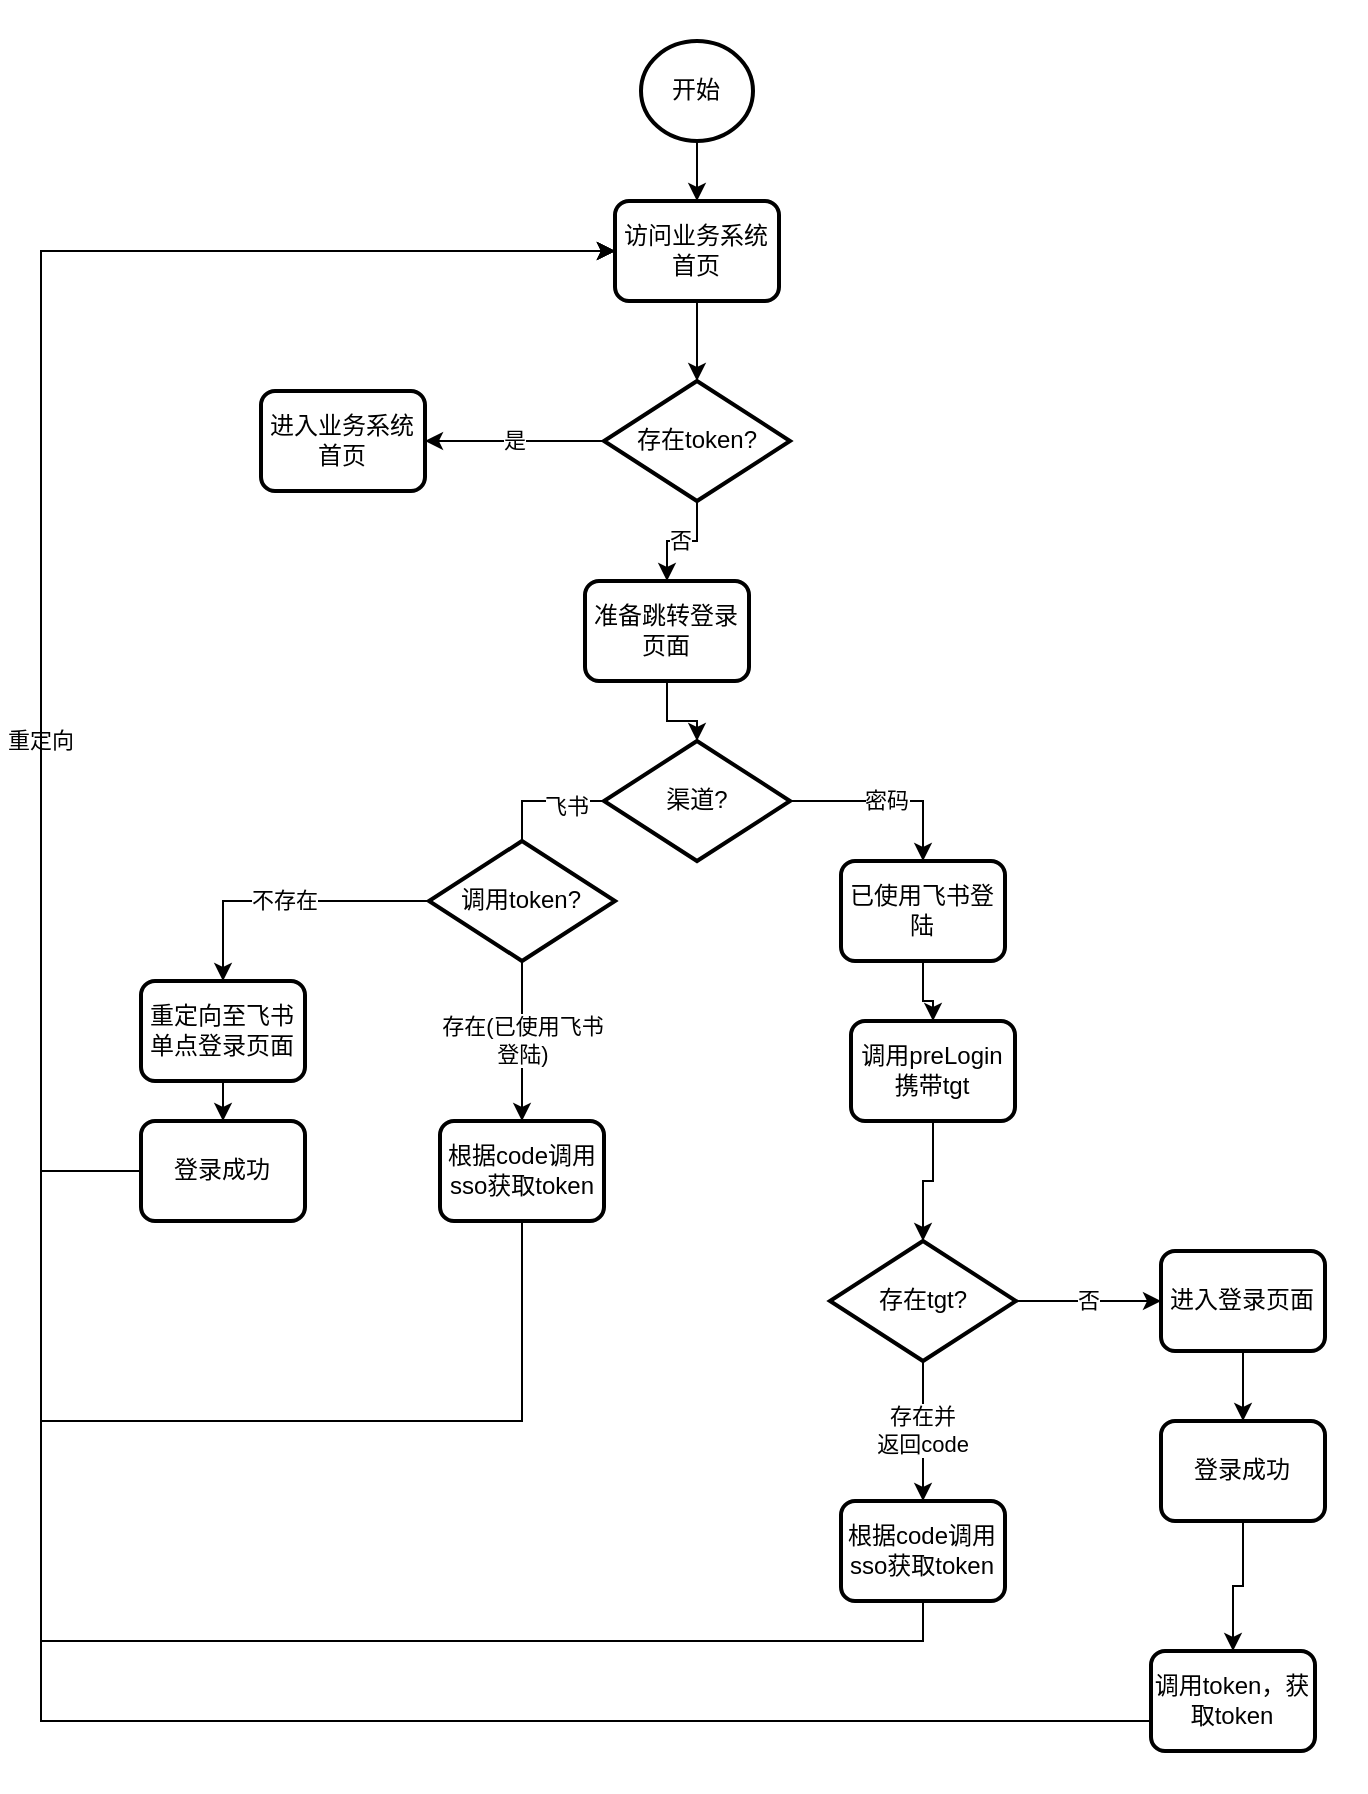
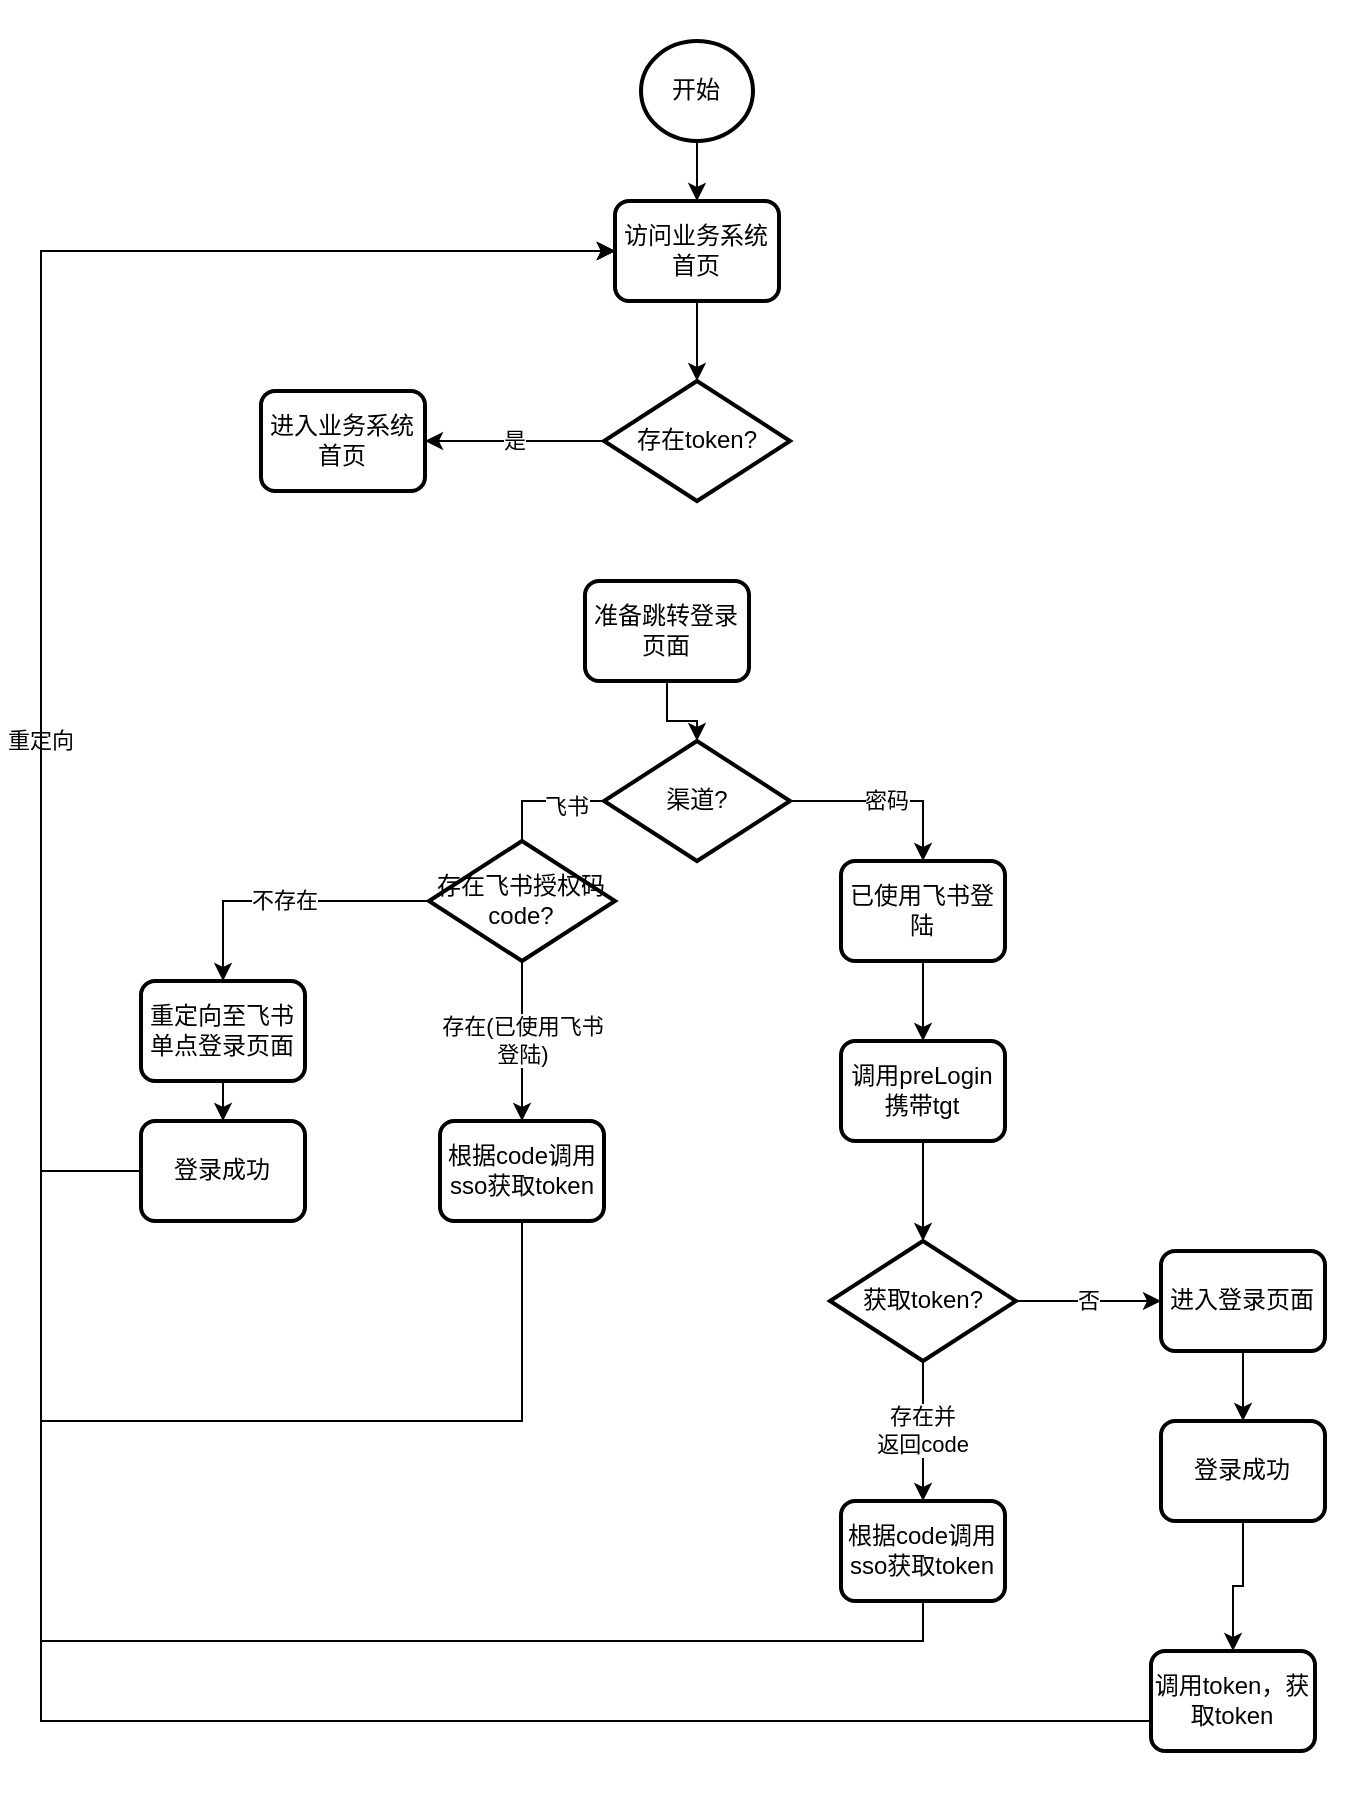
edge "存在token?" -> "准备跳转登录页面": removed, label "否"
node "调用token?": label "调用token?" -> "存在飞书授权码code?"
node "调用preLogin 携带tgt": moved (933, 1071) -> (923, 1091)
node "存在tgt?": label "存在tgt?" -> "获取token?"
